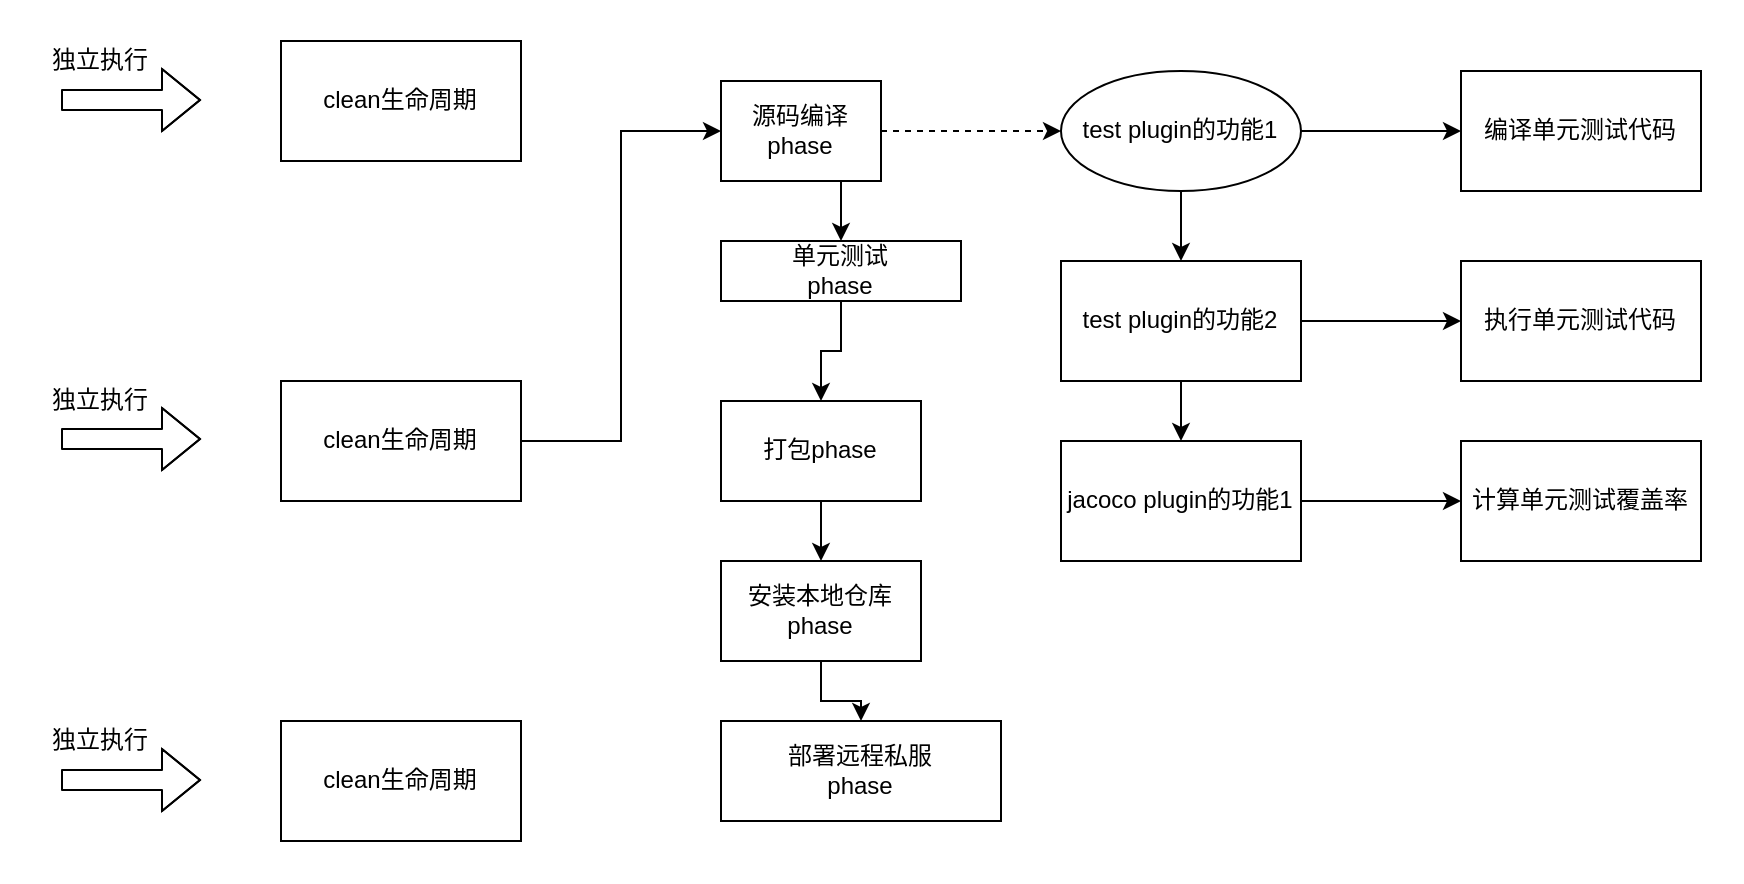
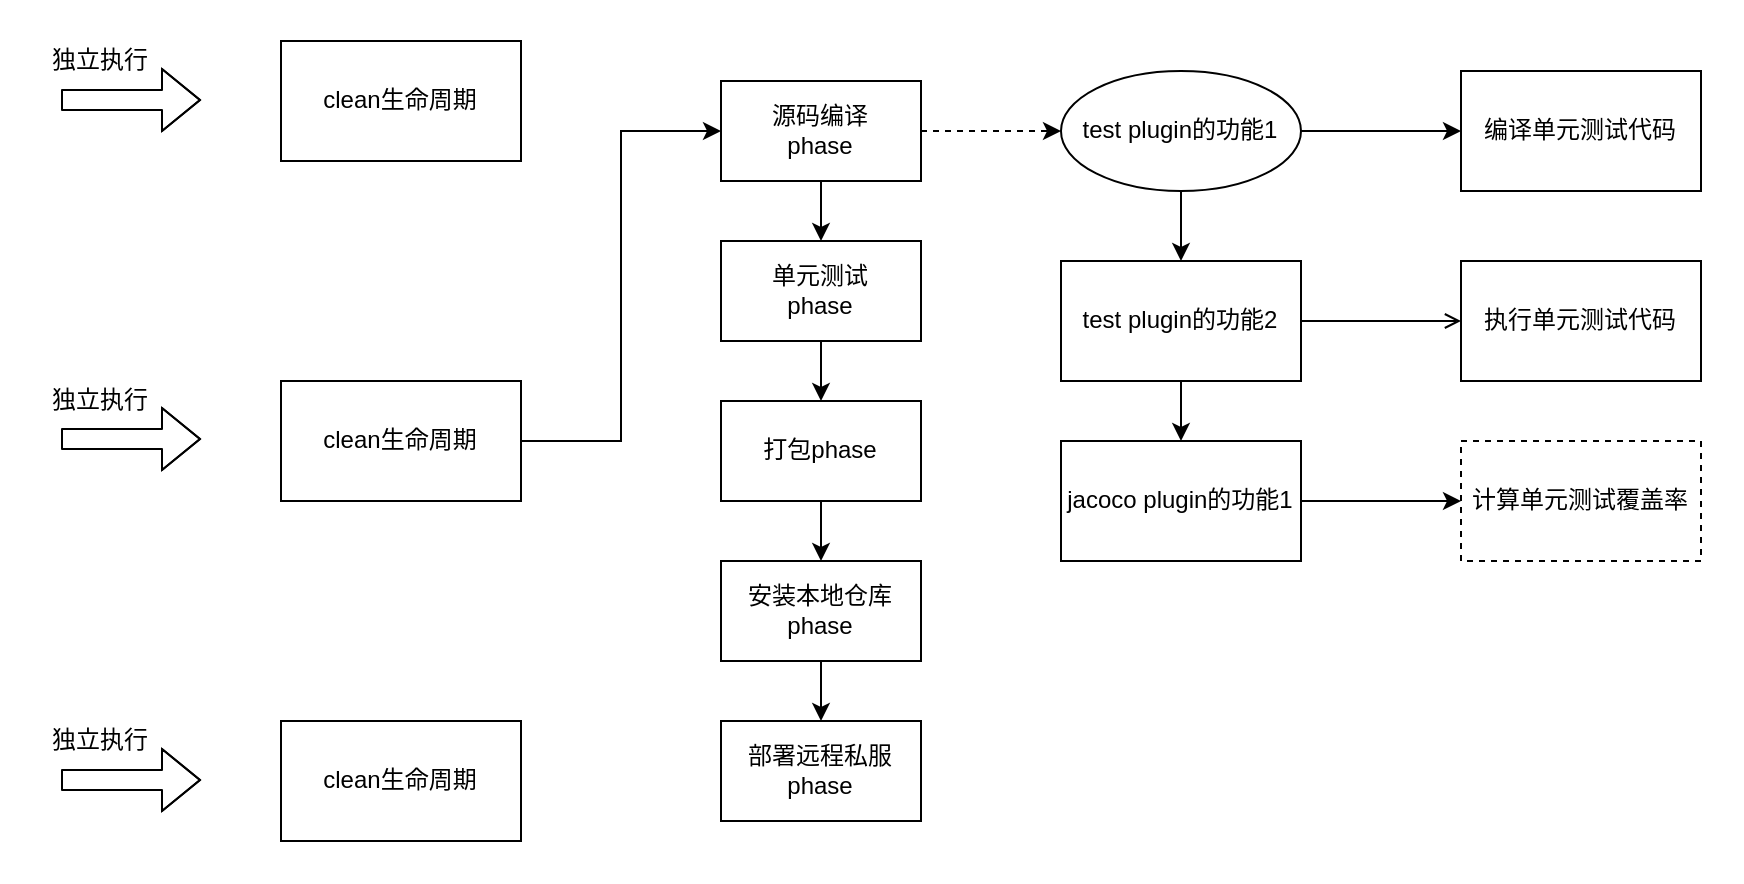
node "源码编译 phase": size 160x100 -> 200x100
node "单元测试 phase": size 240x60 -> 200x100
edge "test plugin的功能2" -> "执行单元测试代码": arrowhead classic -> open
node "计算单元测试覆盖率": style solid -> dashed
node "部署远程私服 phase": size 280x100 -> 200x100
